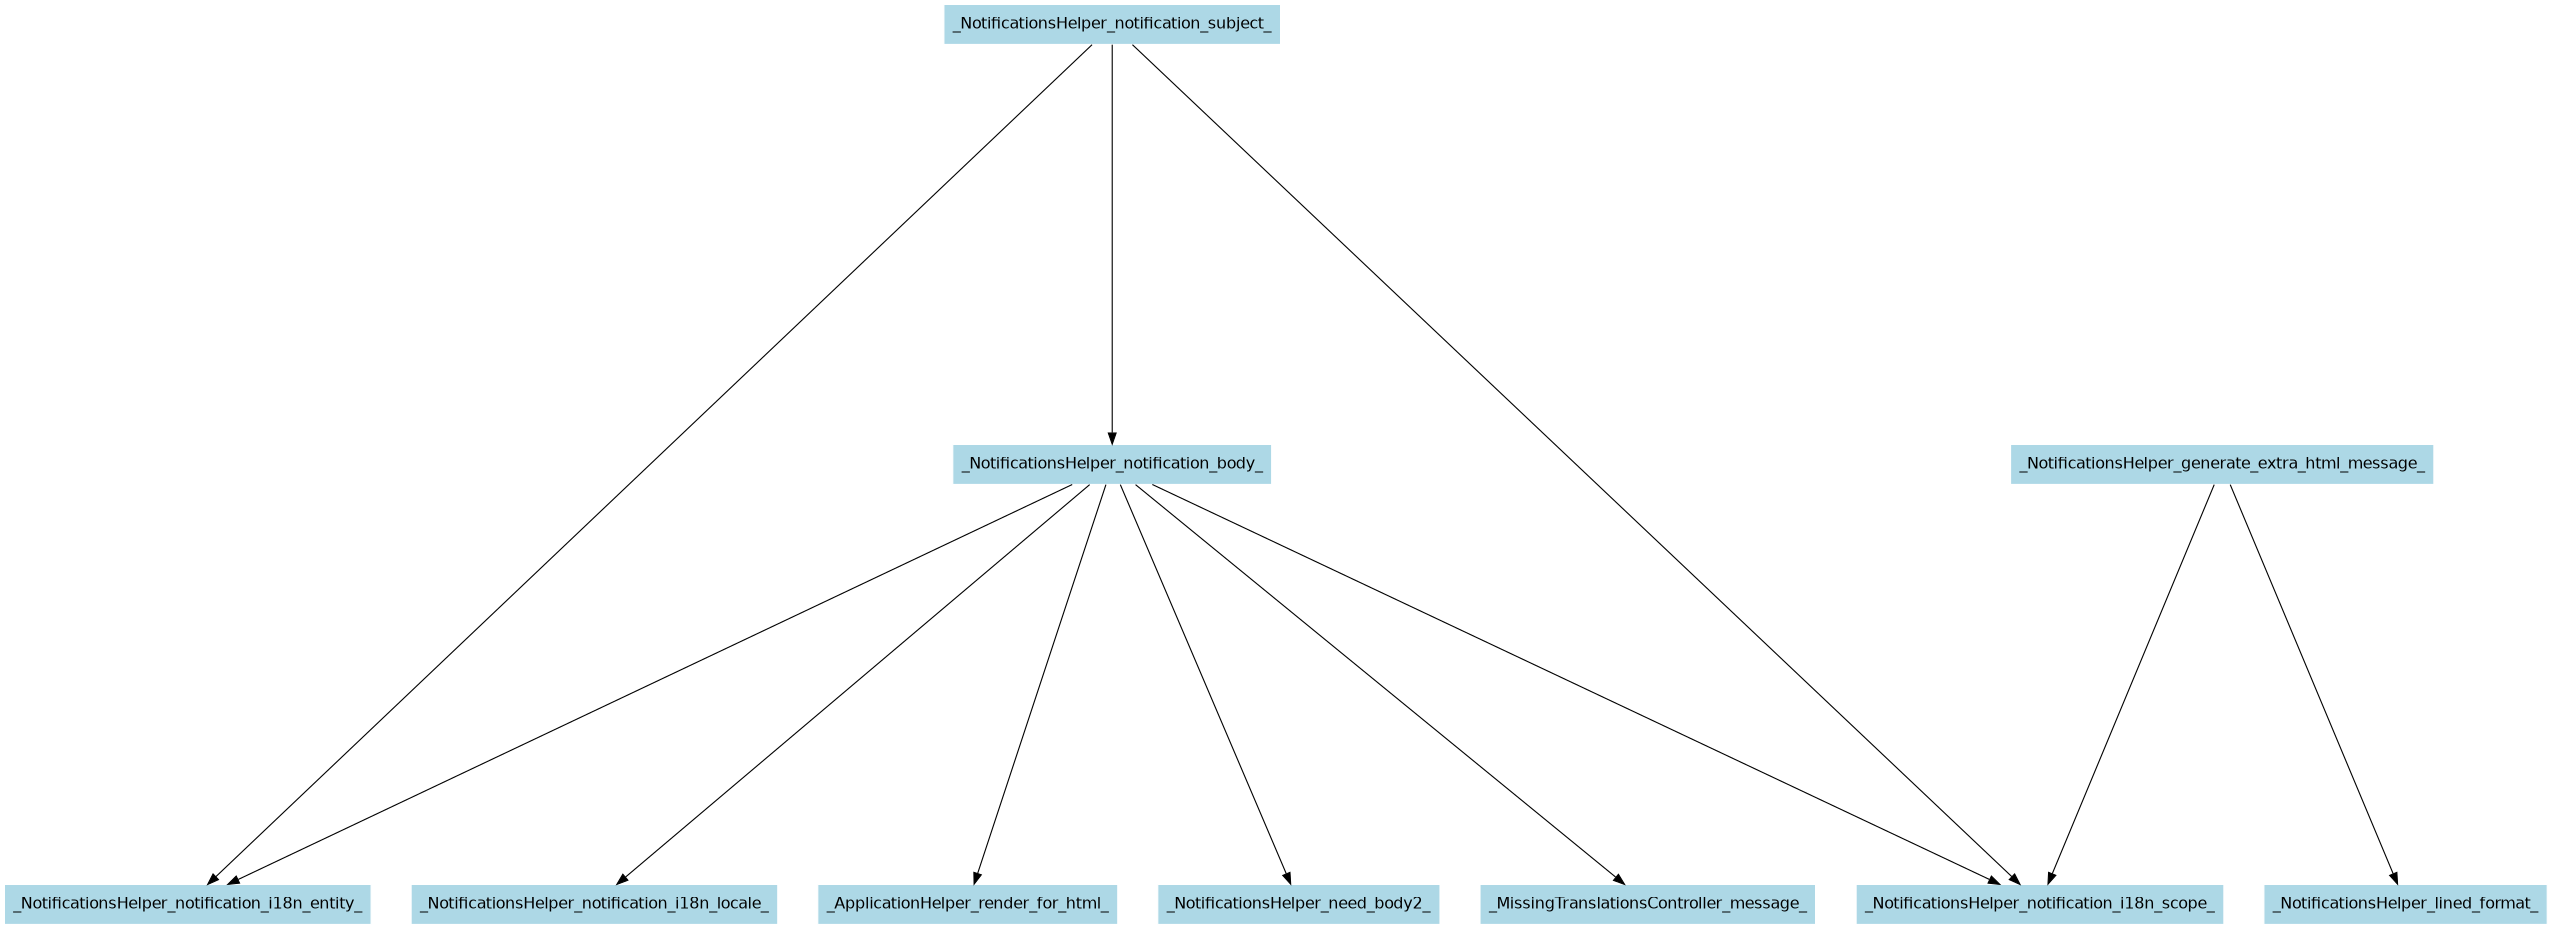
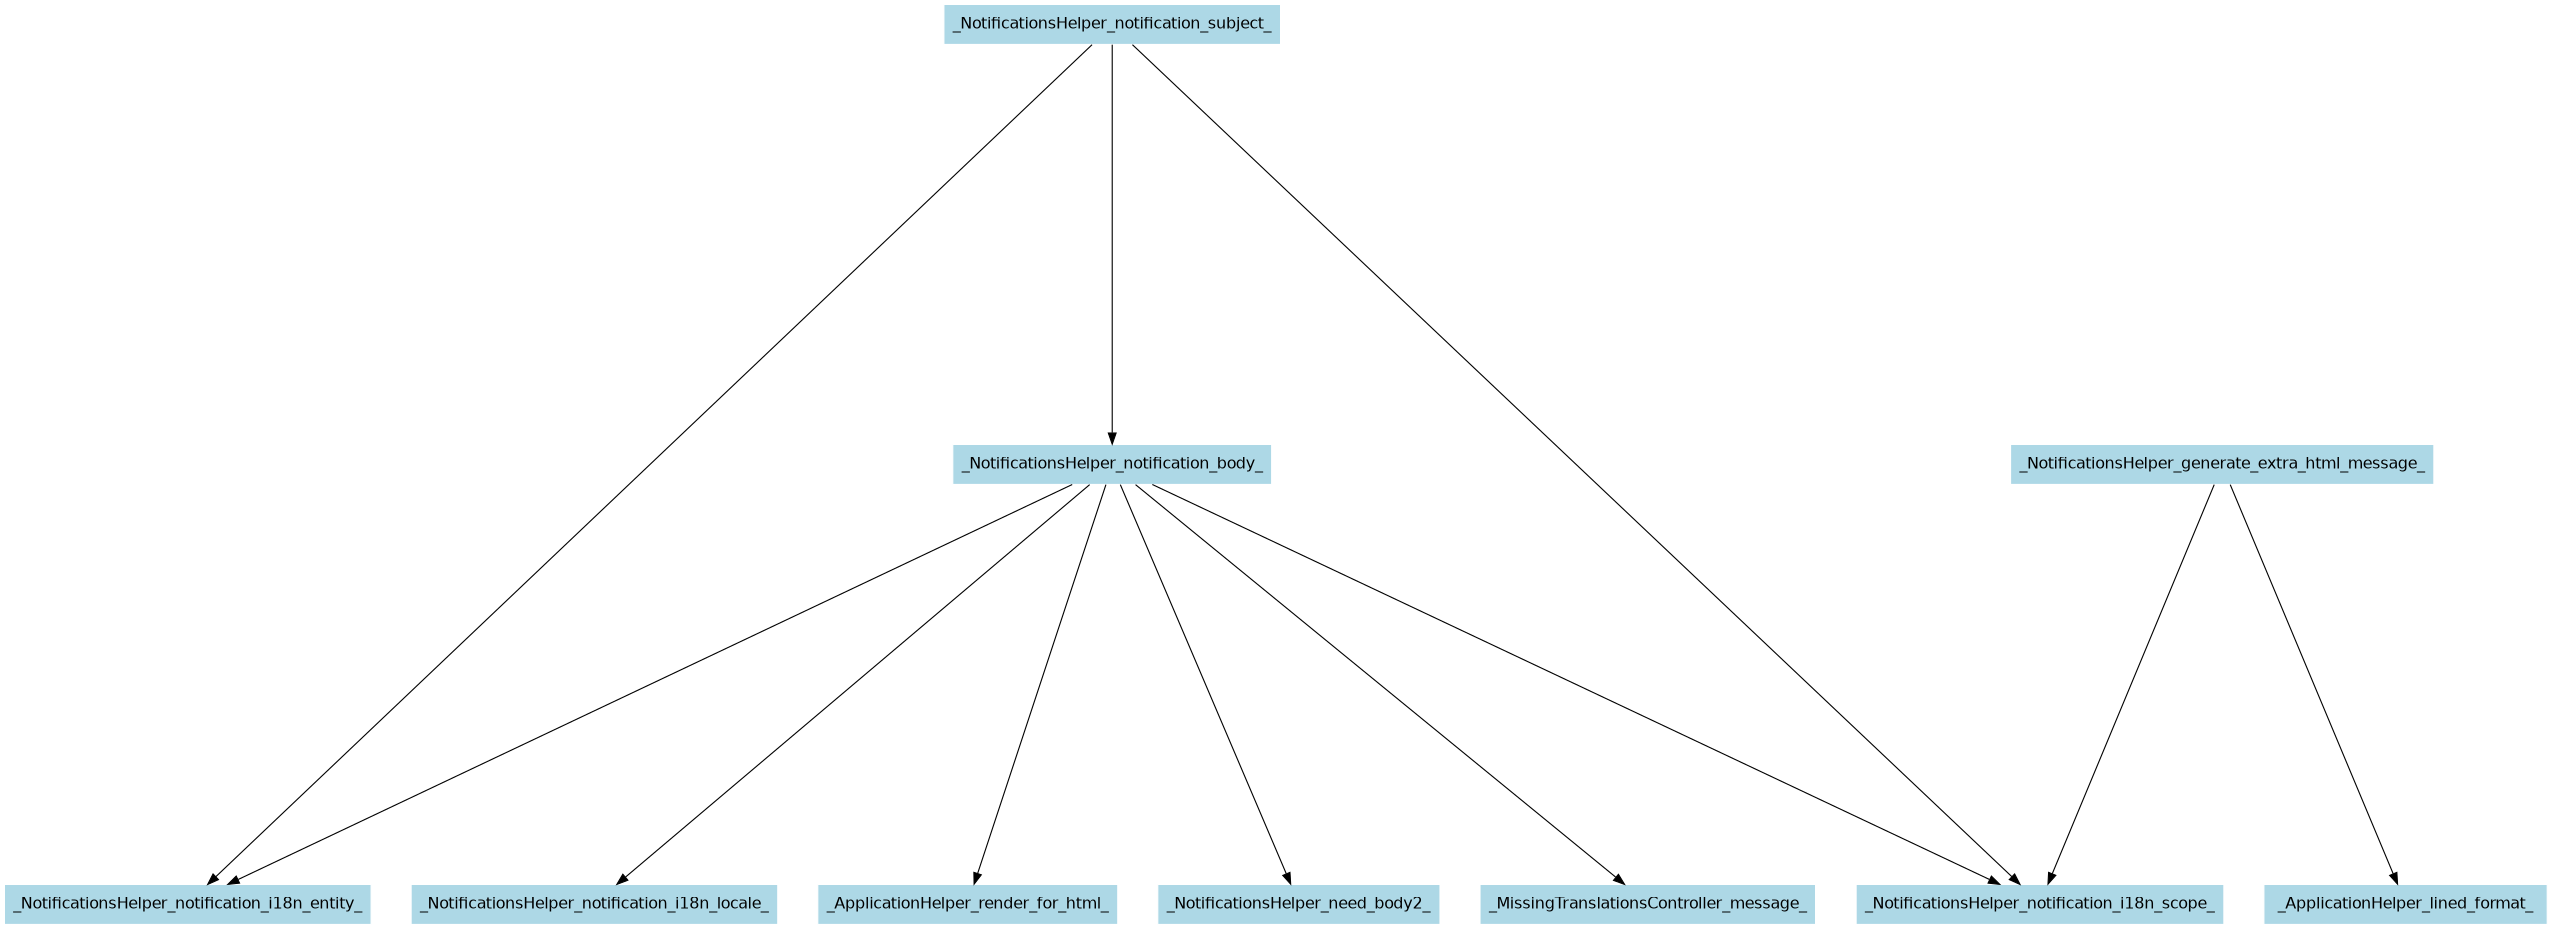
node "_NotificationsHelper_lined_format_": label "_NotificationsHelper_lined_format_" -> "_ApplicationHelper_lined_format_"
